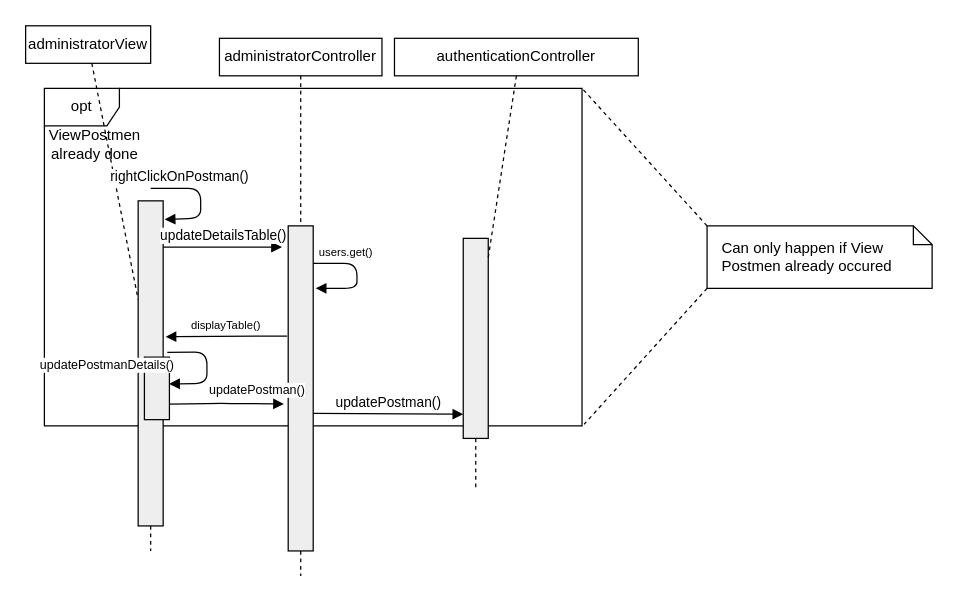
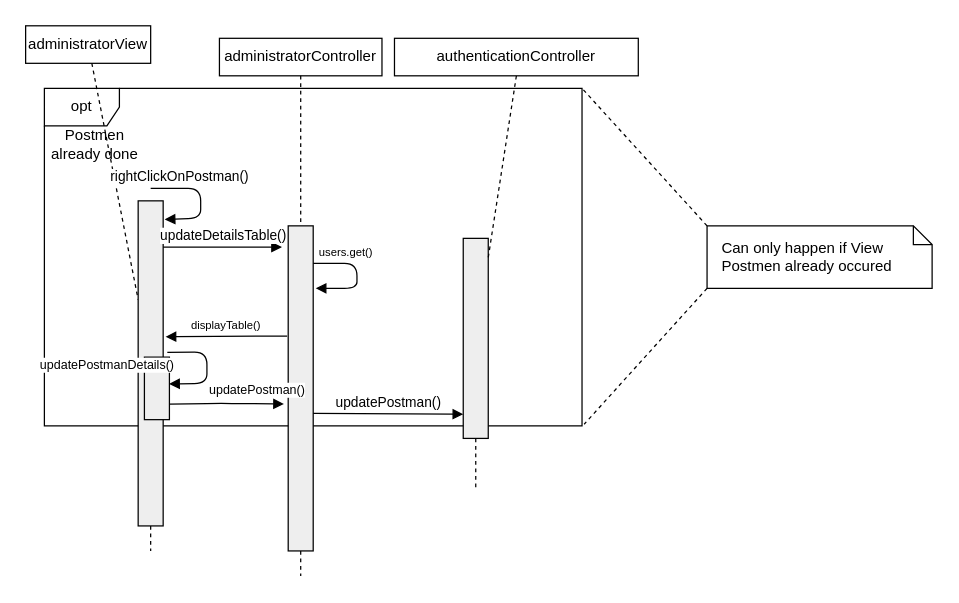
node "ViewPostmen already done": label "ViewPostmen already done" -> "Postmen already done"
